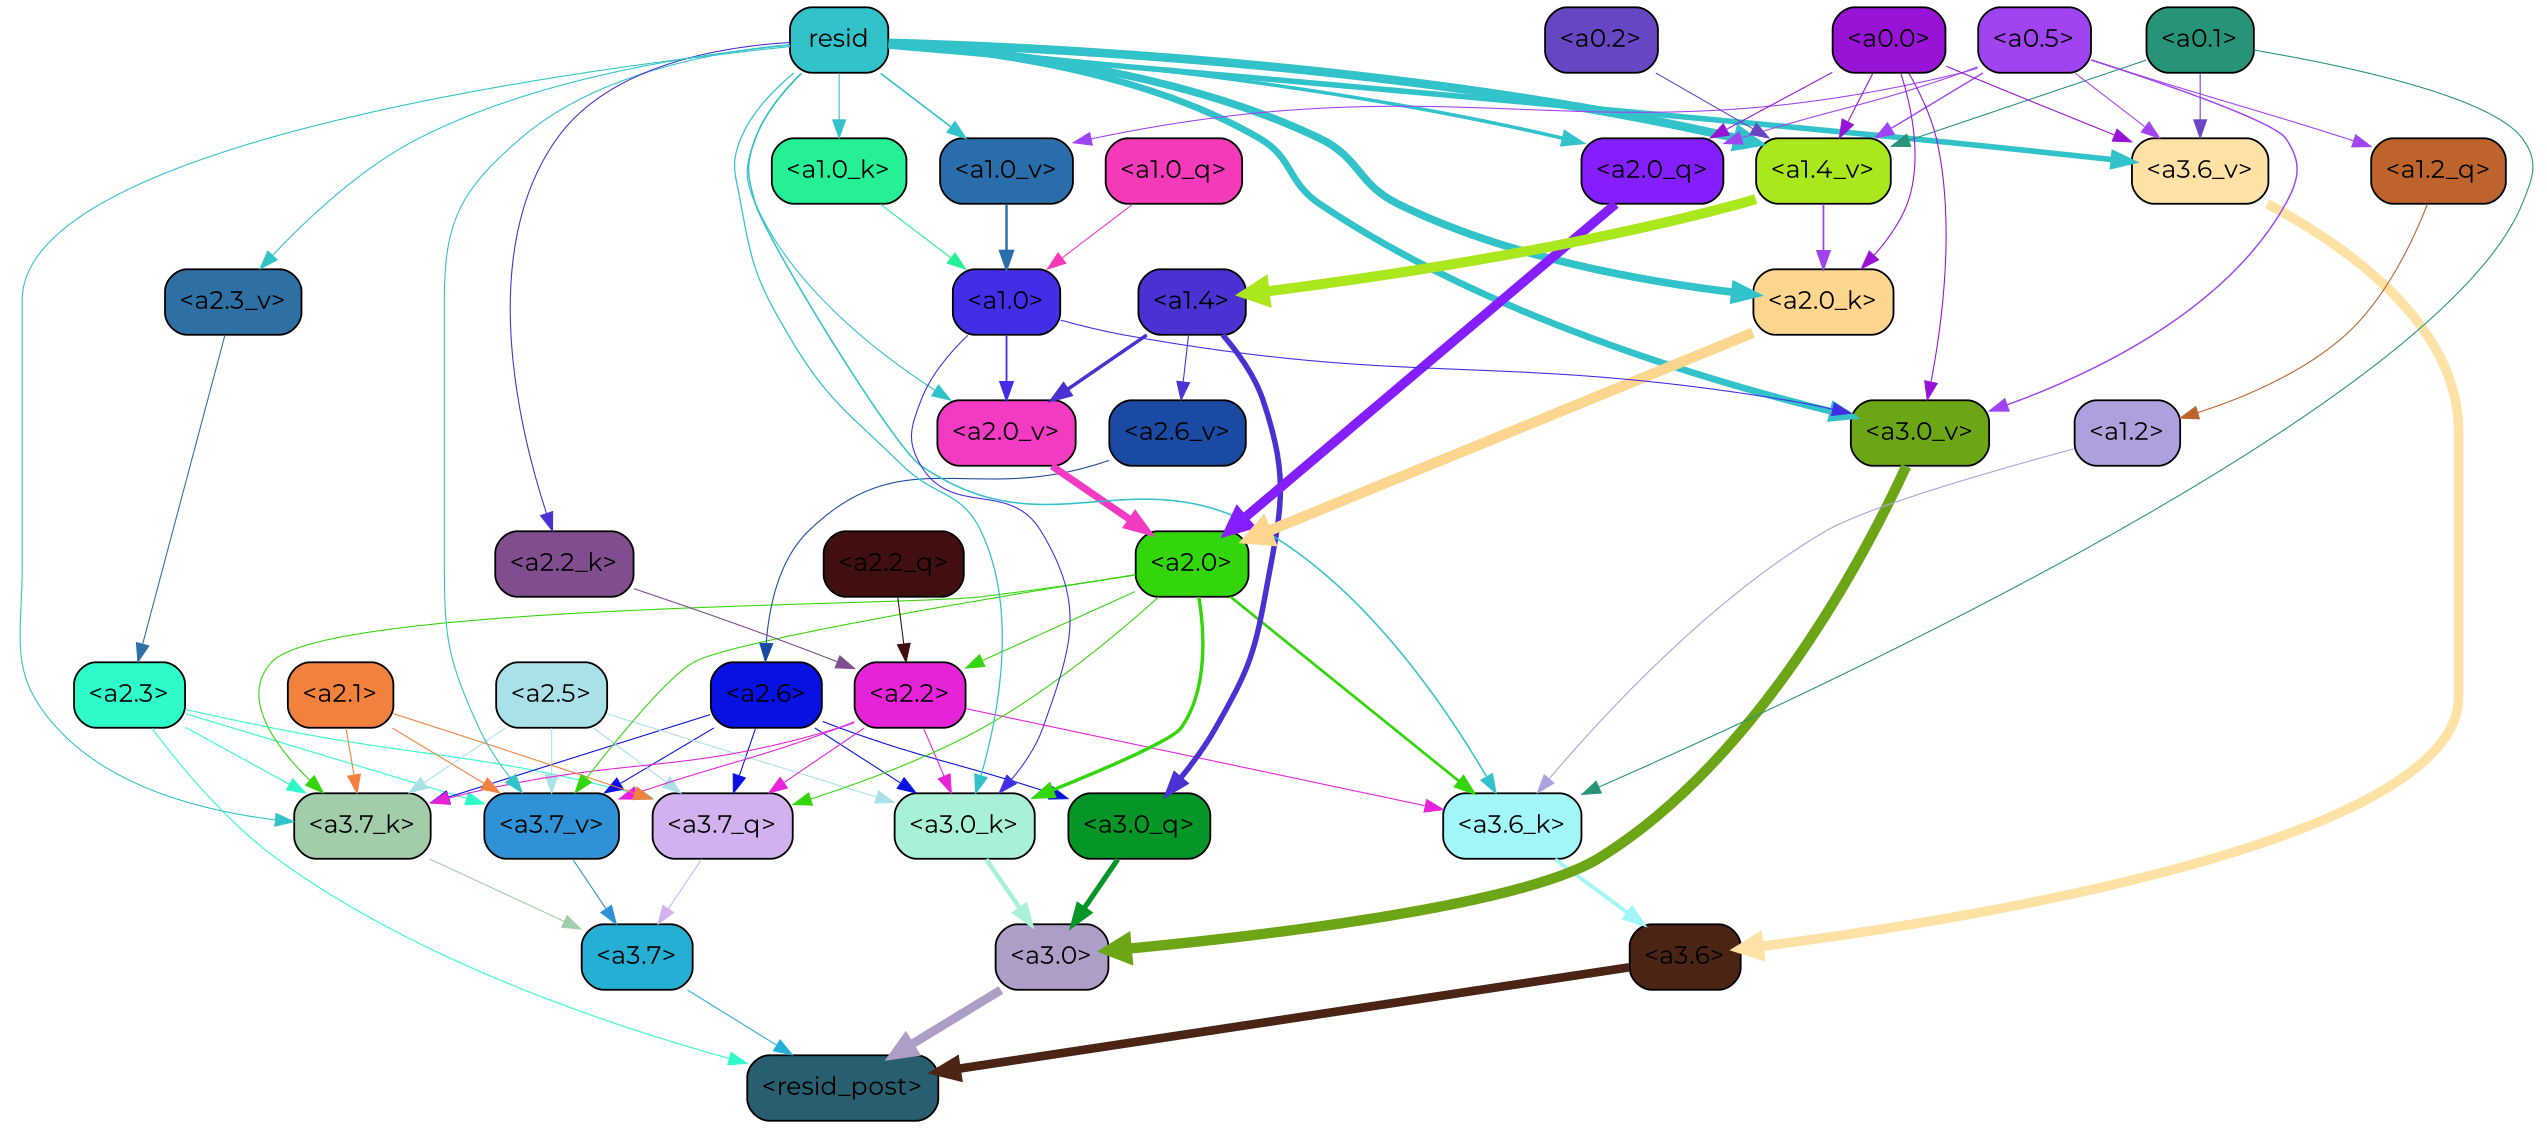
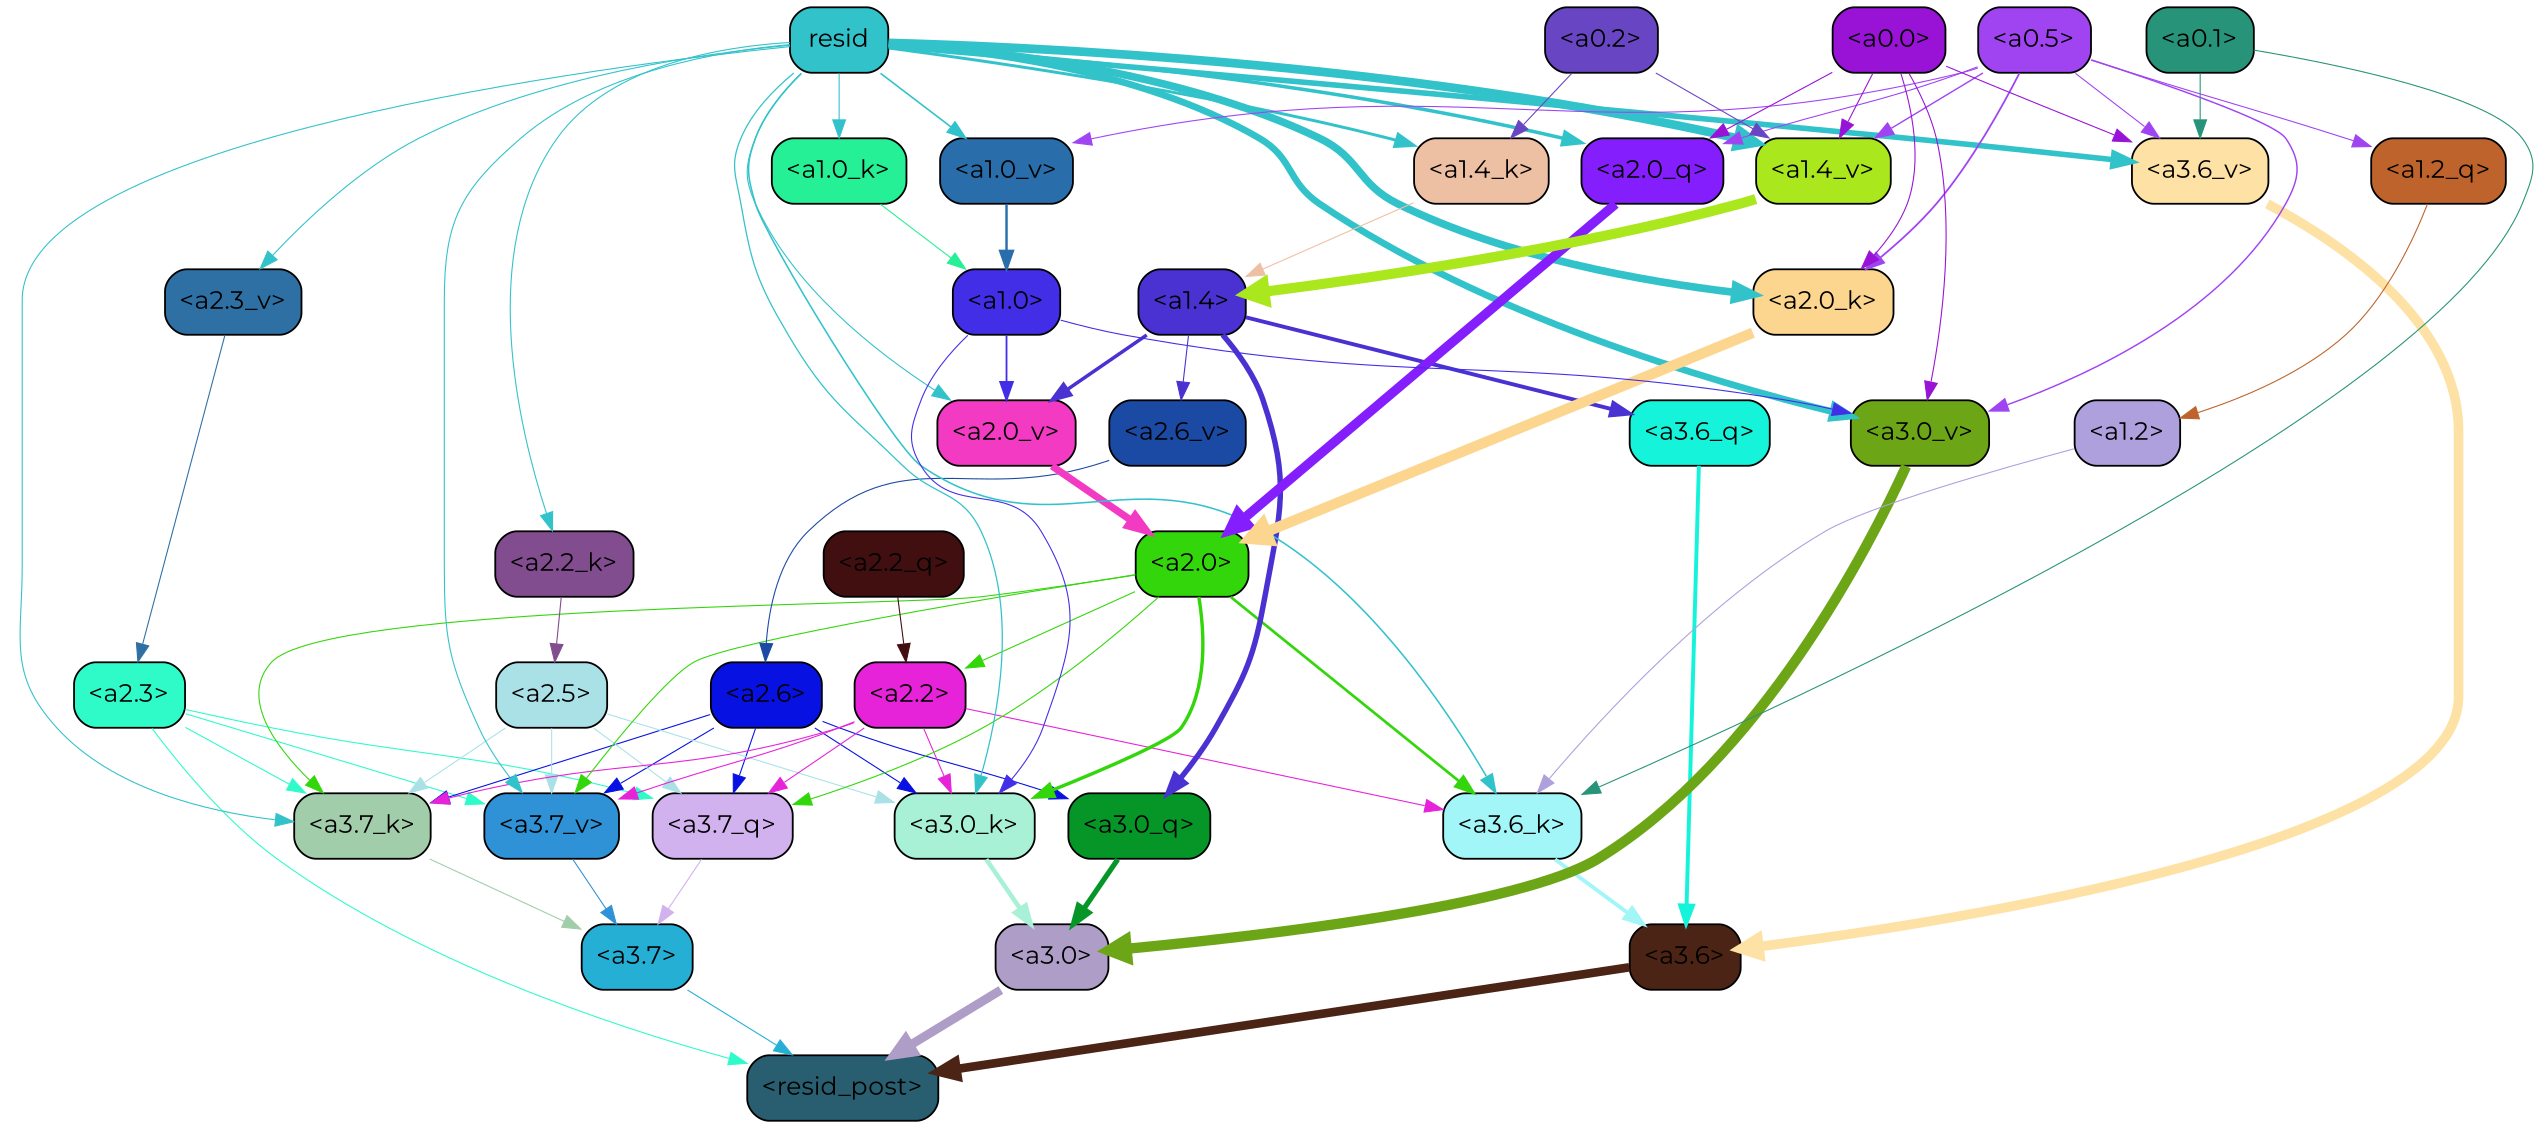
edge "<a0.1>" -> "<a1.4_v>": removed
edge "<a0.1>" -> "<a3.6_v>": color #6845c2 -> #279479
node "<a1.0_q>": removed
node "<a1.4_k>": added
edge "resid" -> "<a2.2_k>": color #4a31d1 -> #32c2ca
edge "<a1.4_v>" -> "<a2.0_k>": now "<a0.5>" -> "<a2.0_k>"
node "<a3.6_q>": added
edge "<a2.2_k>" -> "<a2.2>": now "<a2.2_k>" -> "<a2.5>"
node "<a2.1>": removed
